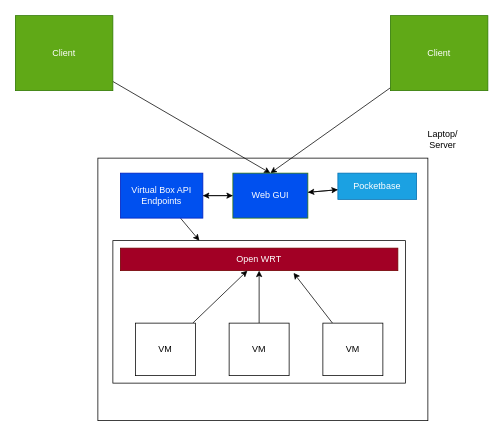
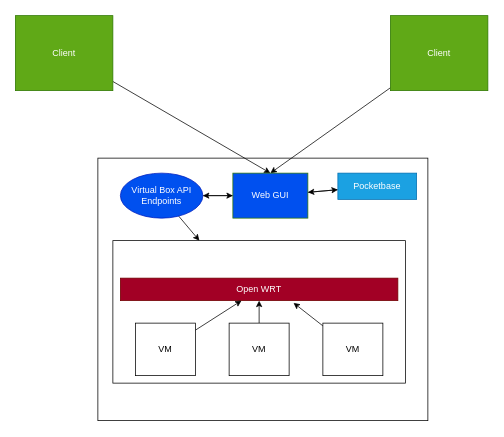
node "Laptop/ Server": removed
node "Virtual Box API Endpoints": shape rectangle -> ellipse
node "Open WRT": moved (259, 259) -> (259, 289)
